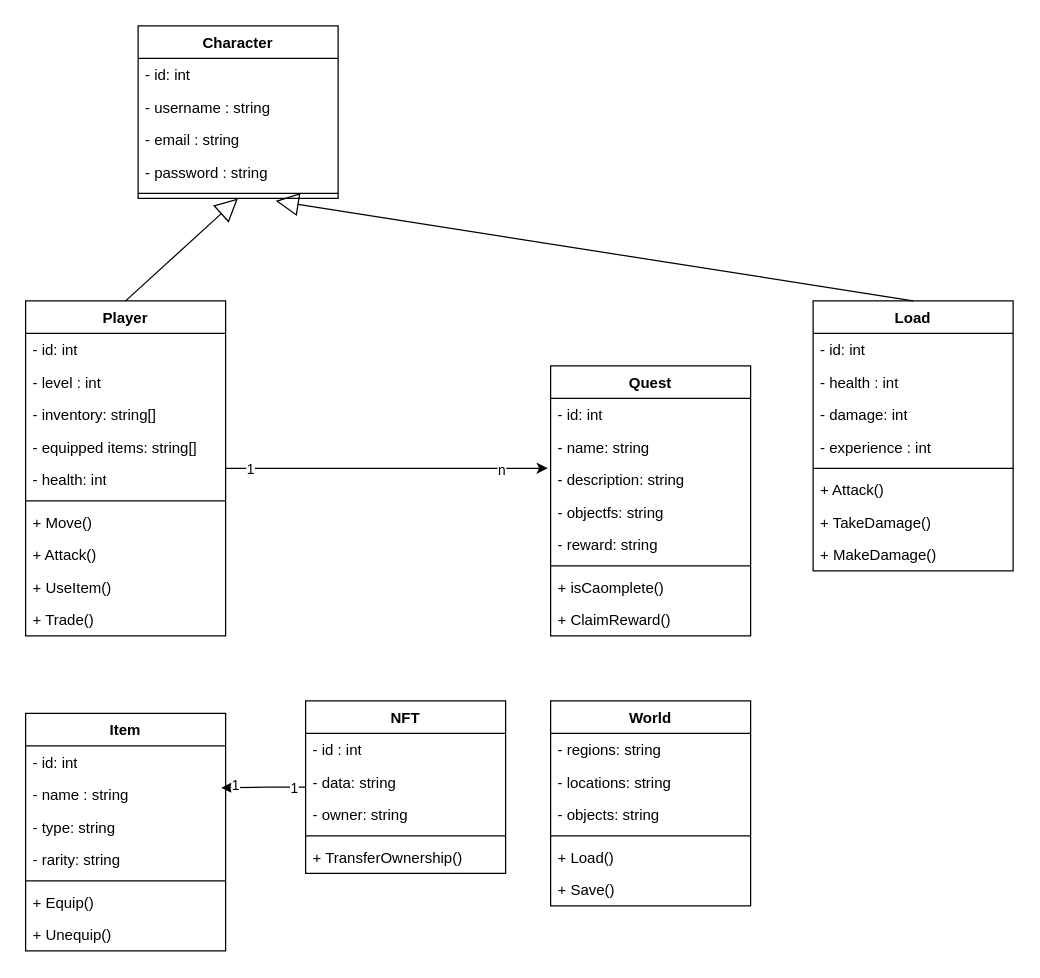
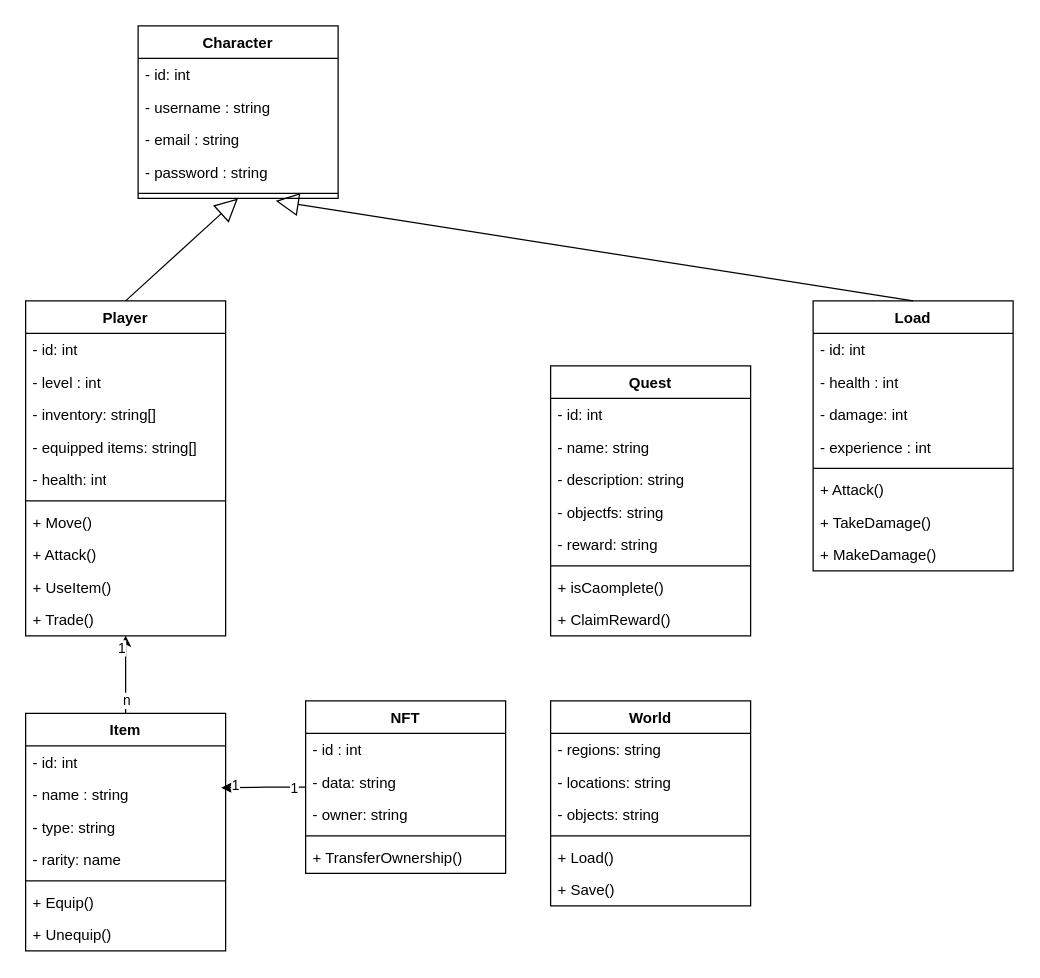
edge "Player" -> "- description: string": removed, labels "1", "n"
edge "Item" -> "+ Trade()": added, labels "n", "1"
node "- rarity: string": label "- rarity: string" -> "- rarity: name"
